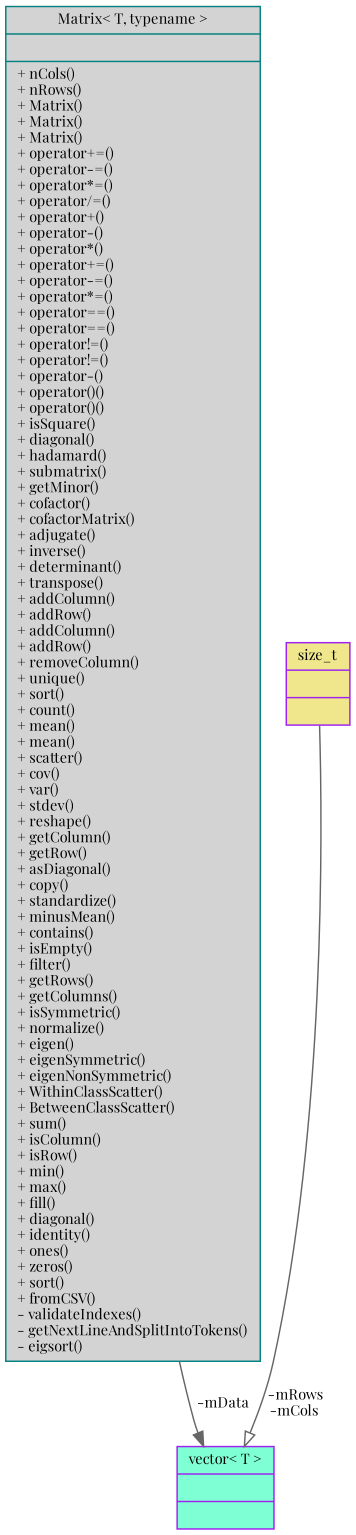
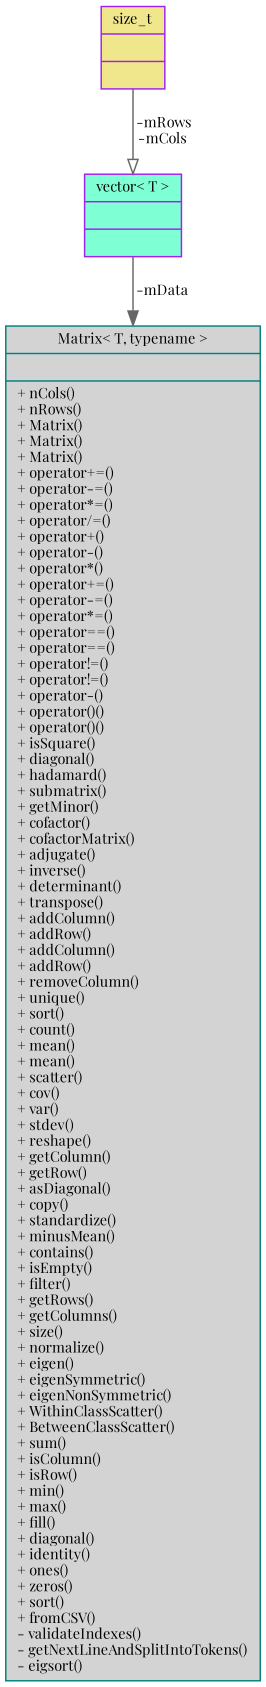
node "Matrix< T, typename >": text "+ isSymmetric()" -> "+ size()"
edge "Matrix< T, typename >" -> "vector< T >": reversed
